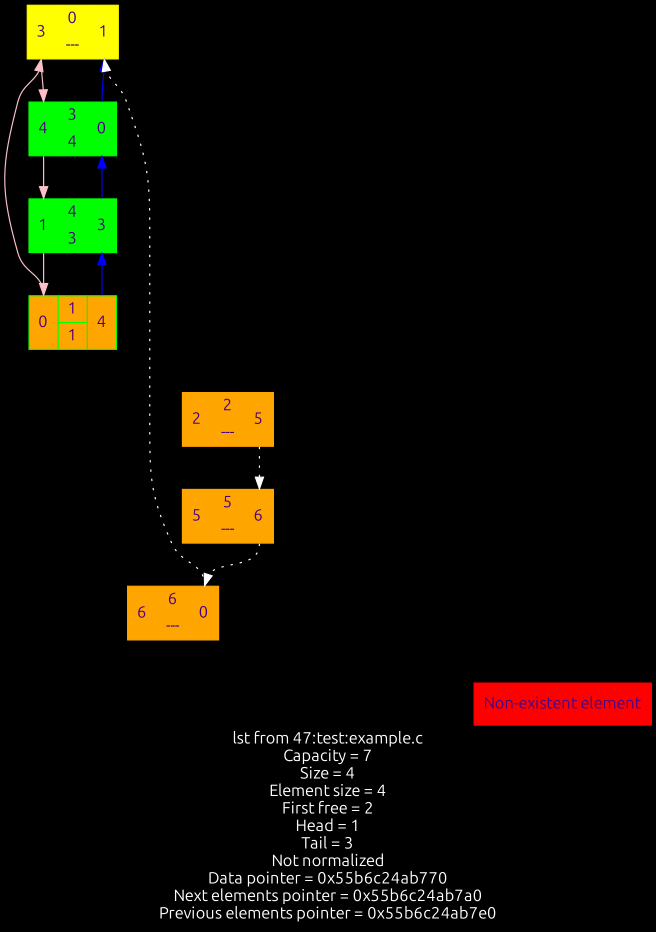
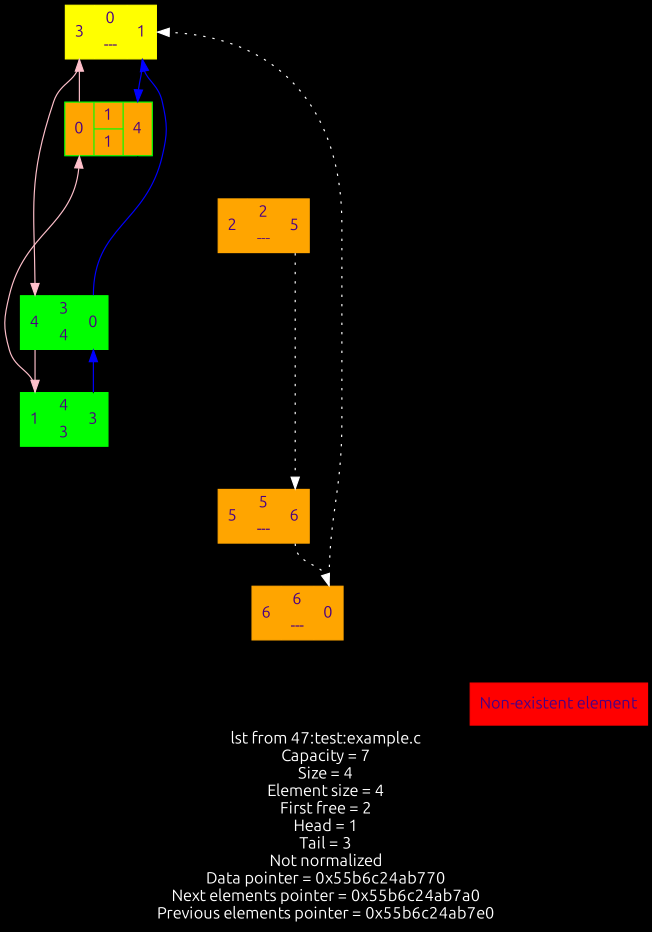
edge "3" -> "0": added
edge "0" -> "1": color blue -> black
